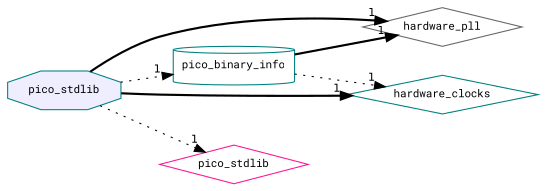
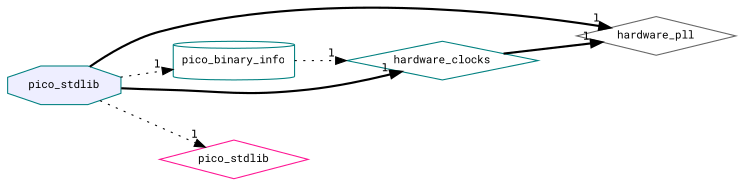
edge "pico_binary_info" -> "hardware_pll": now "hardware_clocks" -> "hardware_pll"
